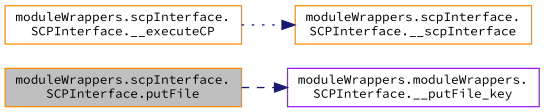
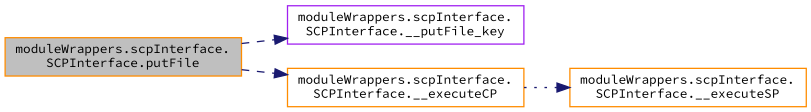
node "moduleWrappers.scpInterface. SCPInterface.__scpInterface": label "moduleWrappers.scpInterface. SCPInterface.__scpInterface" -> "moduleWrappers.scpInterface. SCPInterface.__executeSP"
edge "moduleWrappers.scpInterface. SCPInterface.putFile" -> "moduleWrappers.scpInterface. SCPInterface.__executeCP": added
node "moduleWrappers.moduleWrappers. SCPInterface.__putFile_key": label "moduleWrappers.moduleWrappers. SCPInterface.__putFile_key" -> "moduleWrappers.scpInterface. SCPInterface.__putFile_key"
